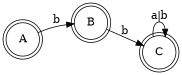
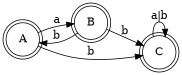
edge "A" -> "B": label "b" -> "a"
edge "B" -> "A": added, label "b"
edge "A" -> "C": added, label "b"
